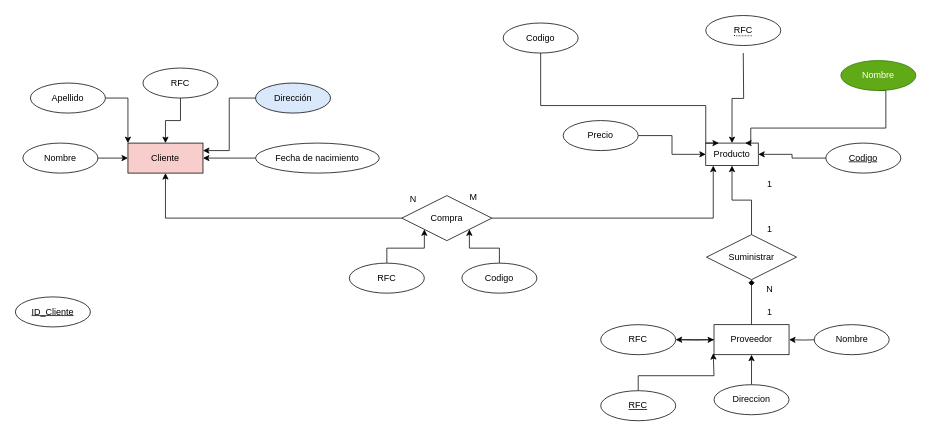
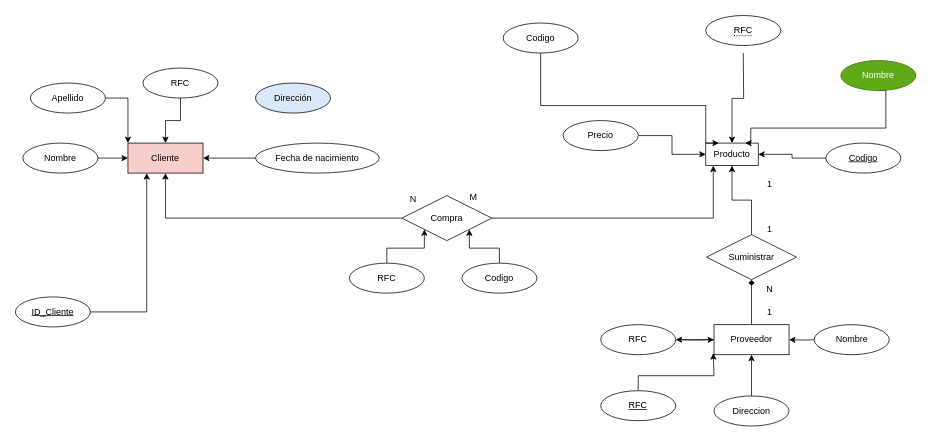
edge "Dirección" -> "Cliente": removed
edge "ID_Cliente" -> "Cliente": added
node "Direccion": moved (751, 399) -> (751, 411)
